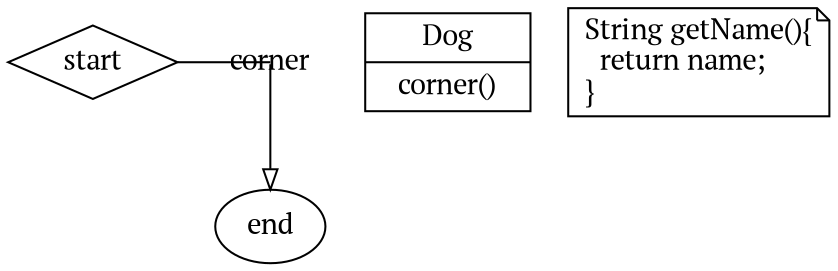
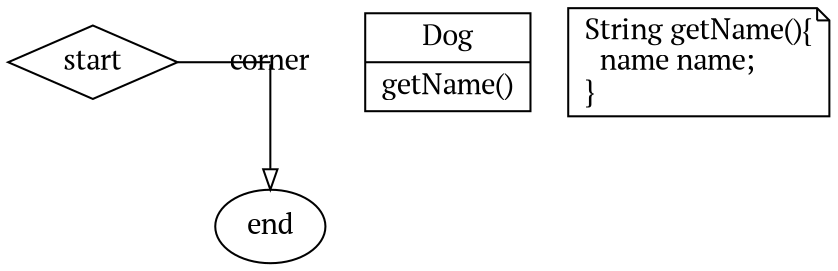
node "String getName(){ return name; }": label "String getName(){ return name; }" -> "String getName(){ name name; }"
node "Dog": text "corner()" -> "getName()"
